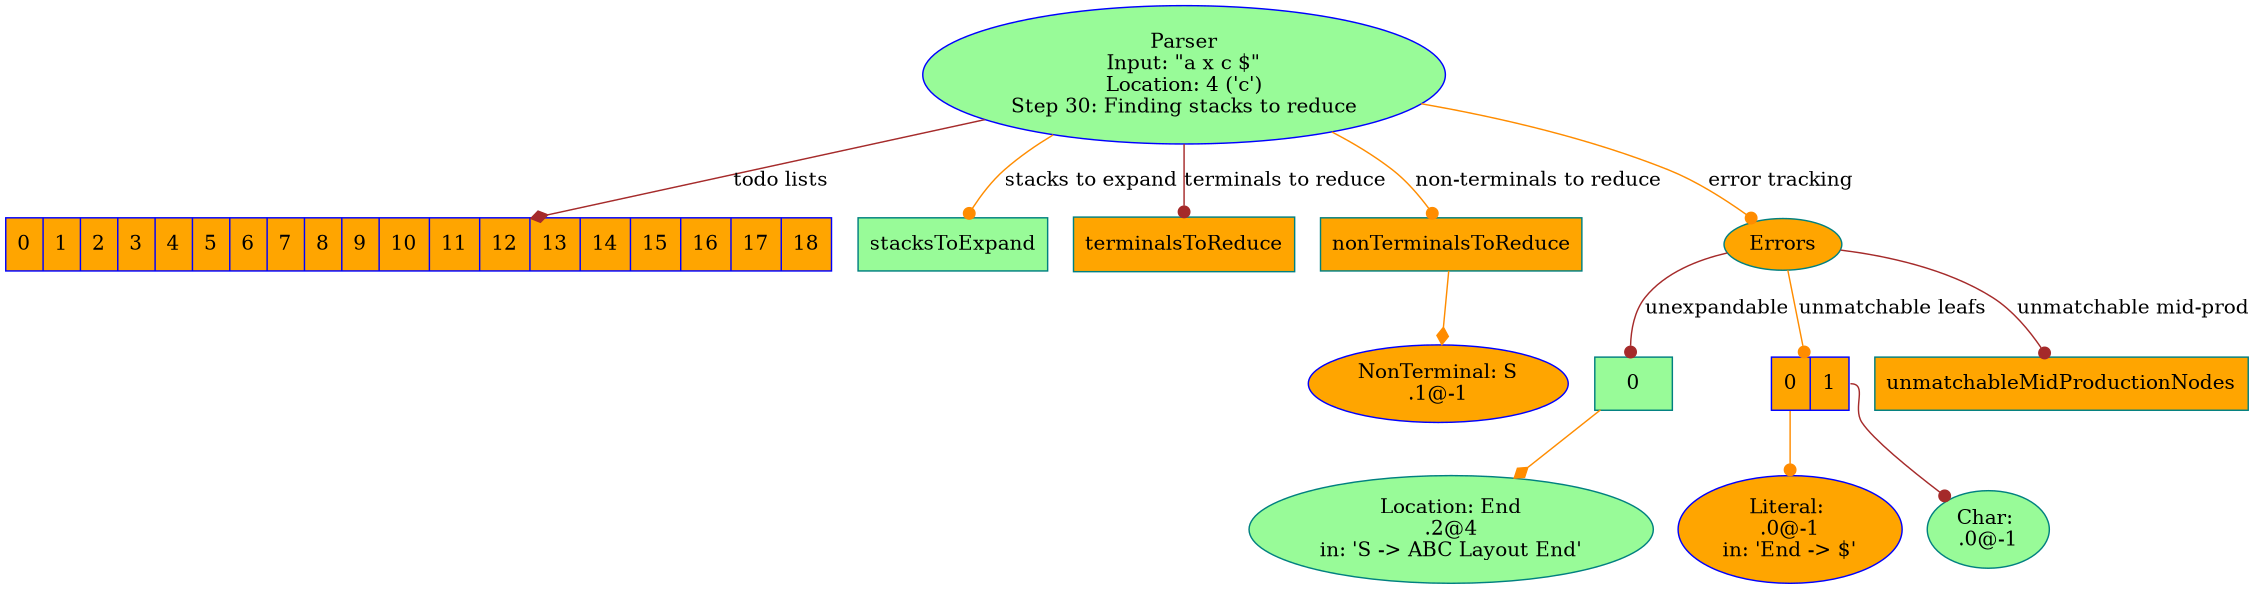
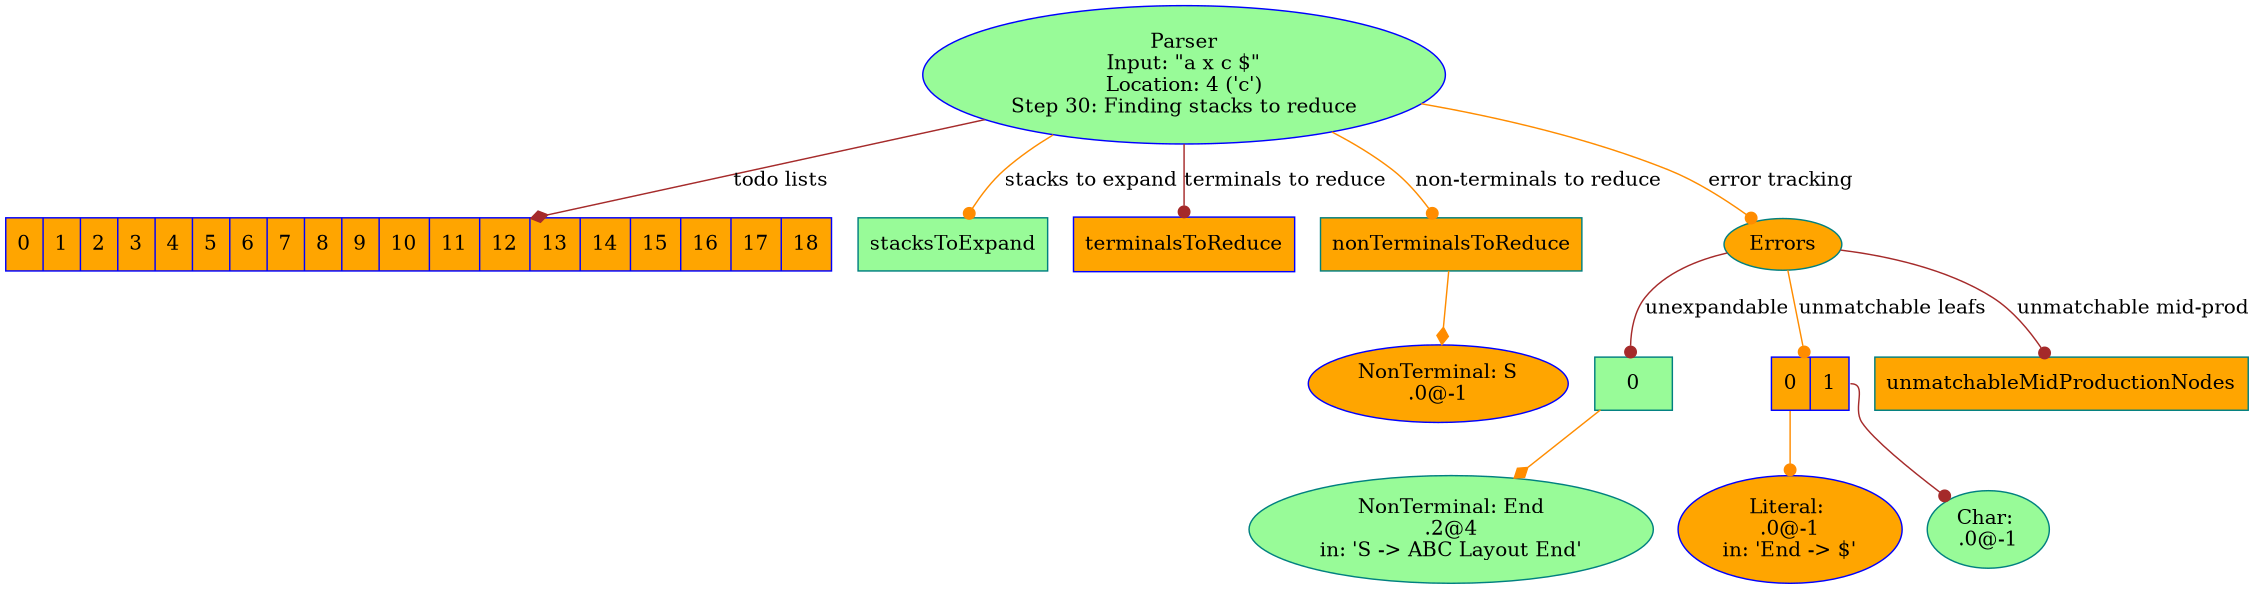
node "terminalsToReduce": color teal -> blue
node "NonTerminal: S .1@-1": label "NonTerminal: S .1@-1" -> "NonTerminal: S .0@-1"
node "Location: End .2@4 in: 'S -> ABC Layout End'": label "Location: End .2@4 in: 'S -> ABC Layout End'" -> "NonTerminal: End .2@4 in: 'S -> ABC Layout End'"
